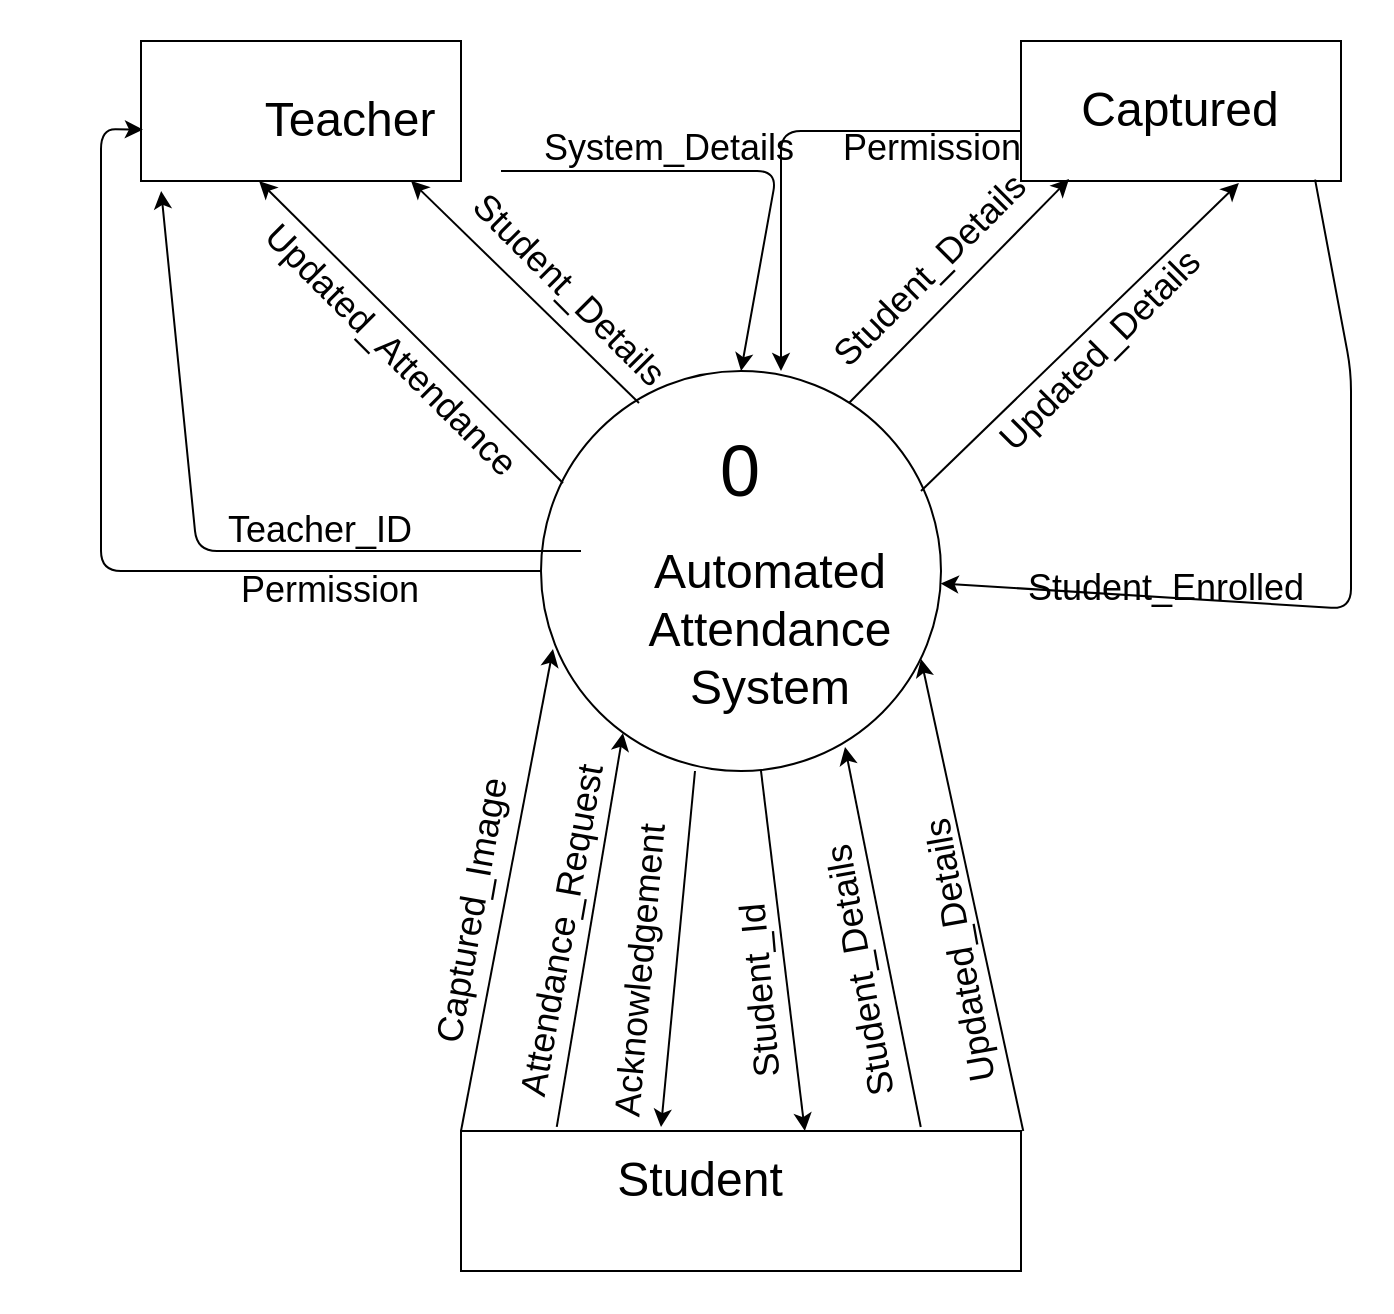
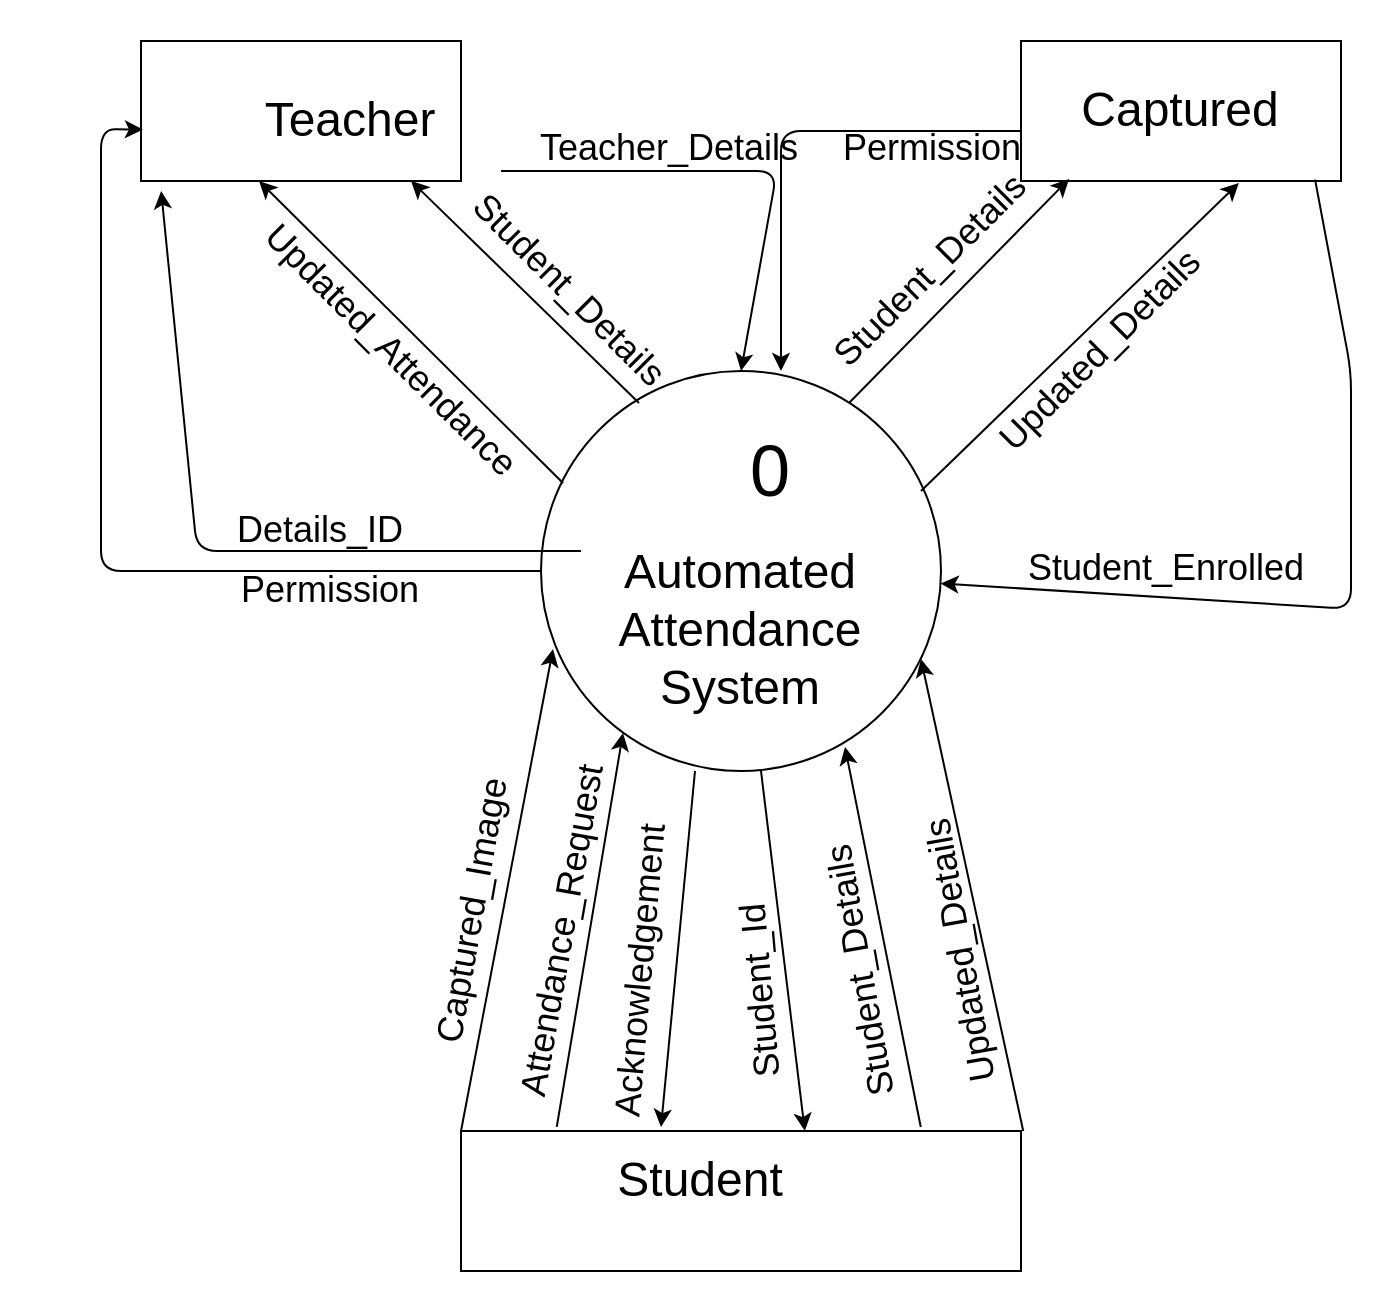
node "System_Details": label "System_Details" -> "Teacher_Details"
node "0": moved (741, 471) -> (771, 471)
node "Teacher_ID": label "Teacher_ID" -> "Details_ID"
node "Student_Enrolled": moved (1167, 589) -> (1167, 569)
node "Automated Attendance System": moved (771, 631) -> (741, 631)
